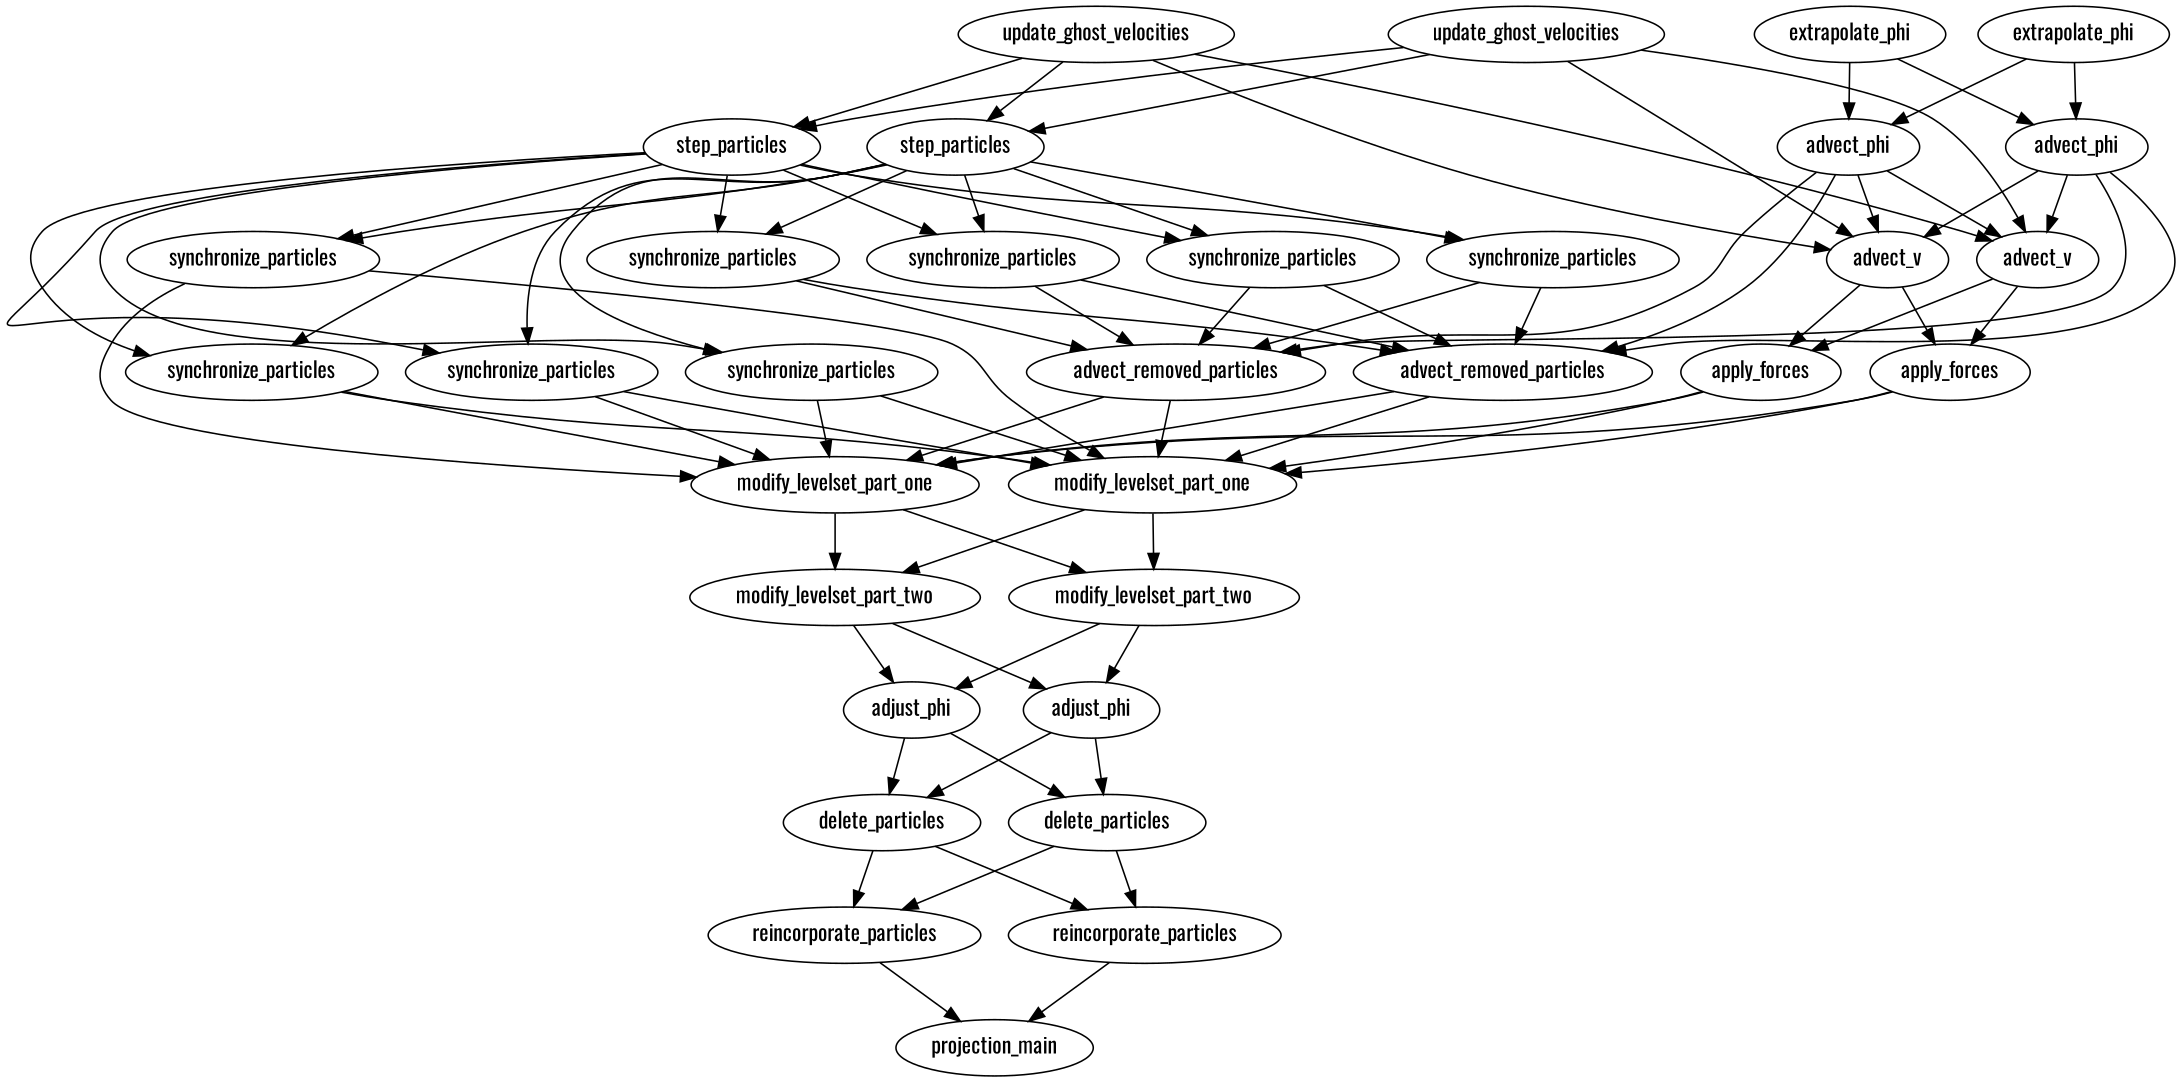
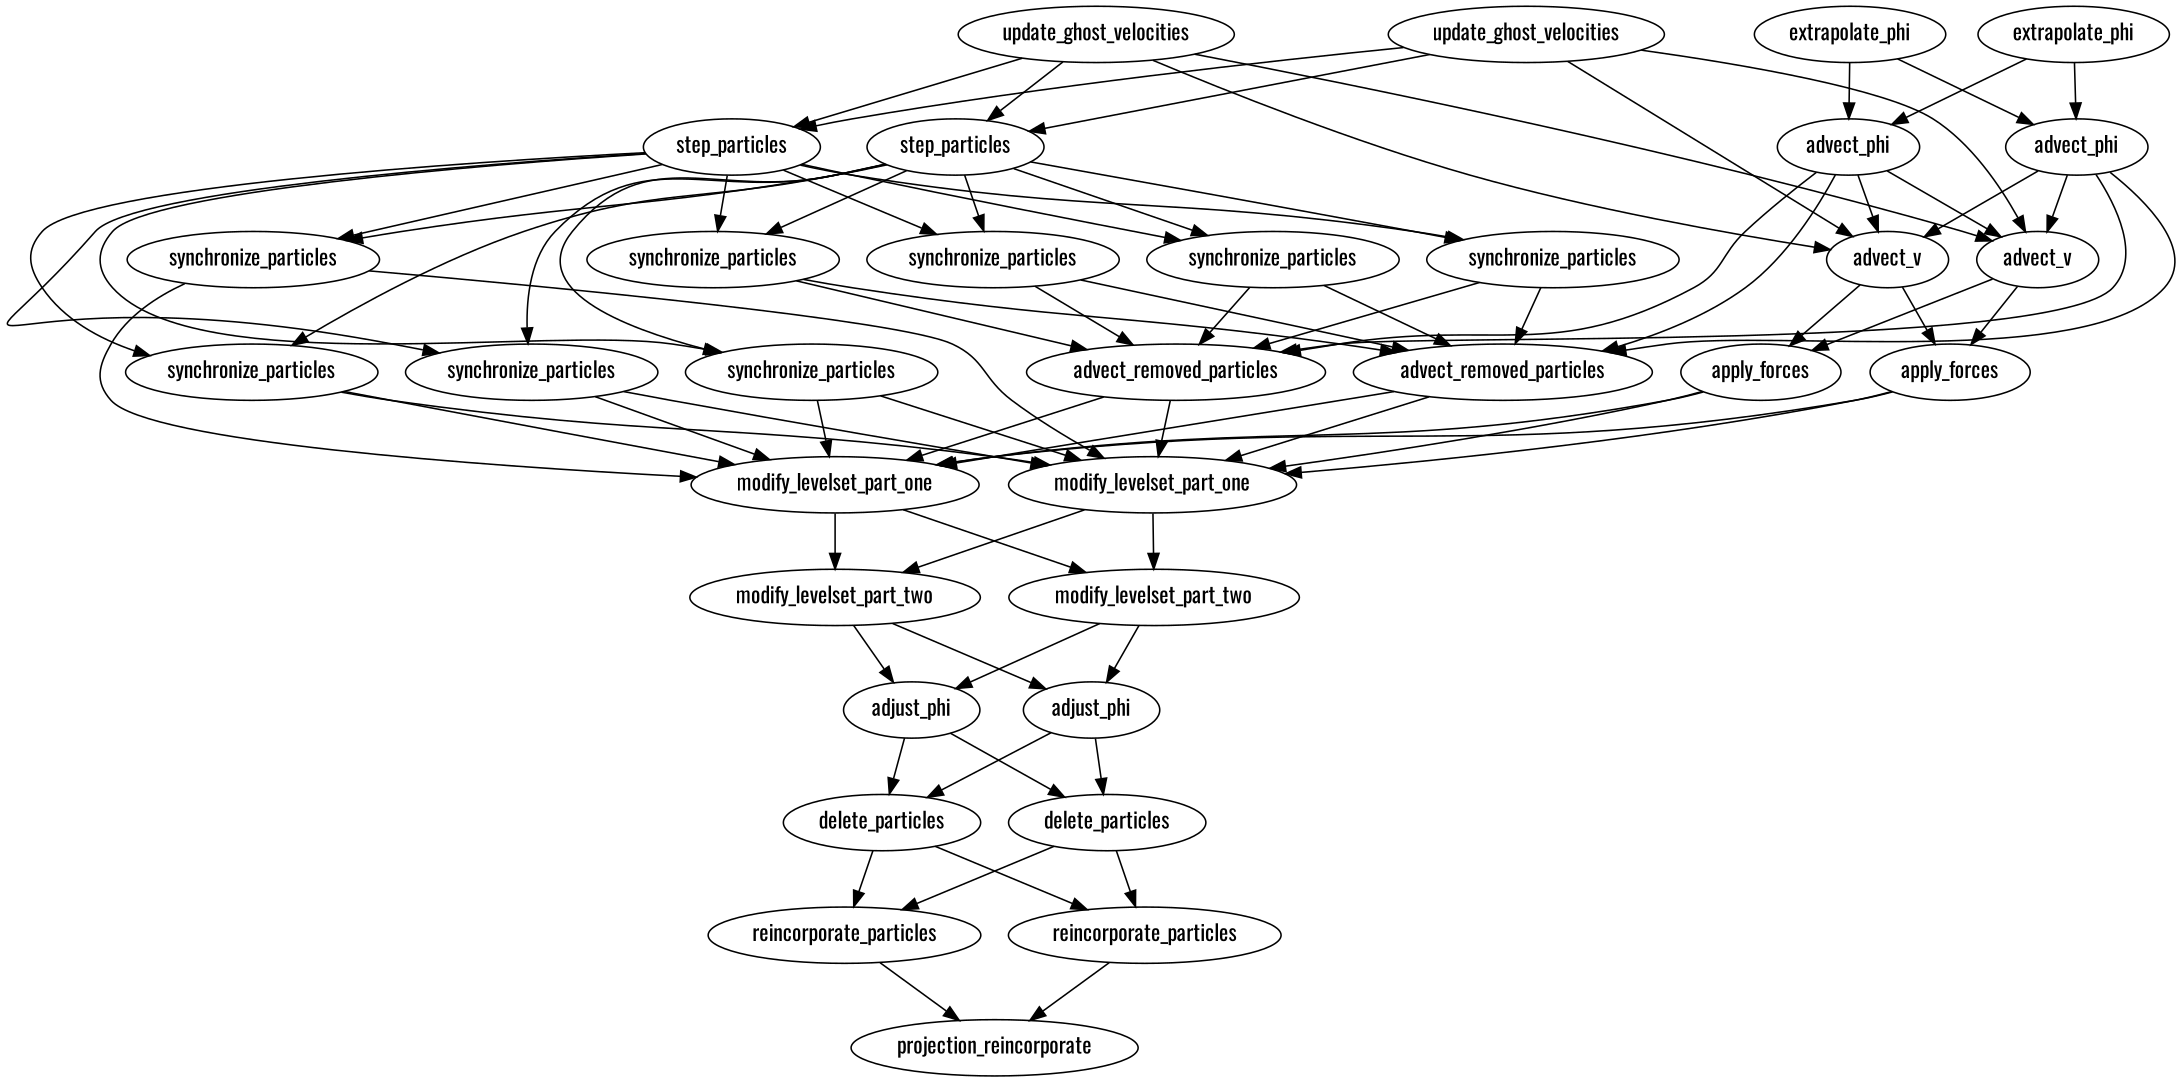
node "projection_main": label "projection_main" -> "projection_reincorporate"
